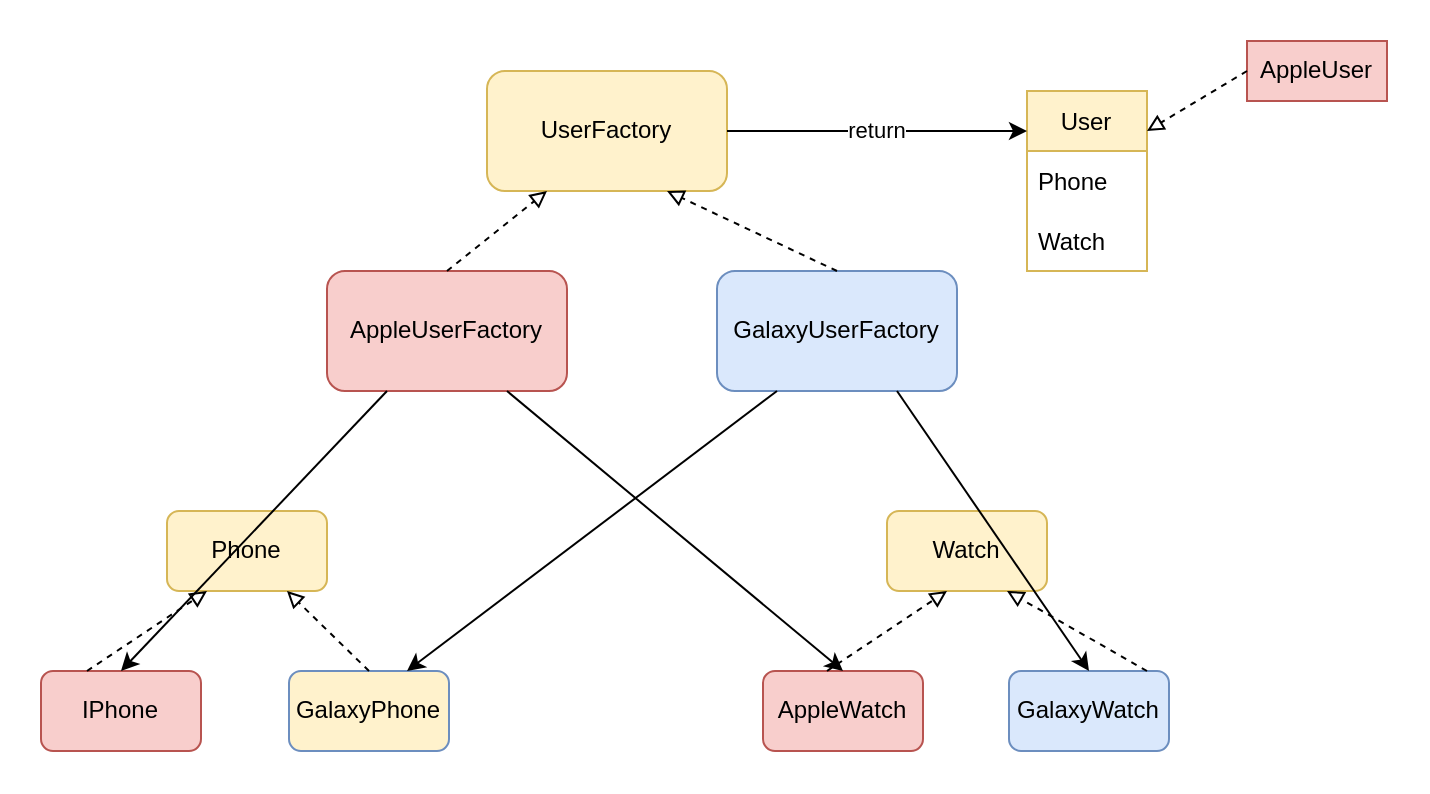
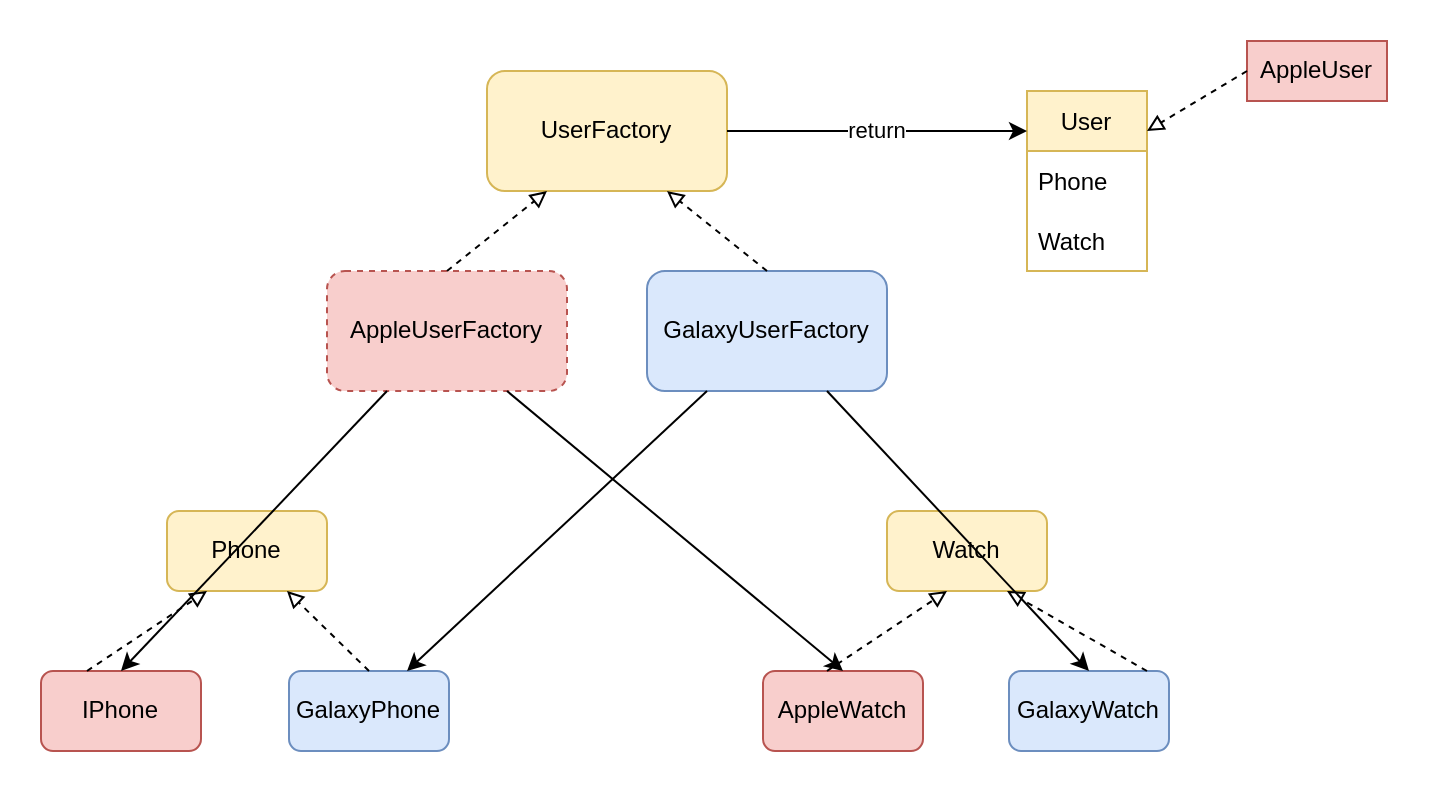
node "AppleUserFactory": style solid -> dashed
node "GalaxyUserFactory": moved (837, 331) -> (767, 331)
node "GalaxyPhone": fillcolor #fff2cc -> #dae8fc
